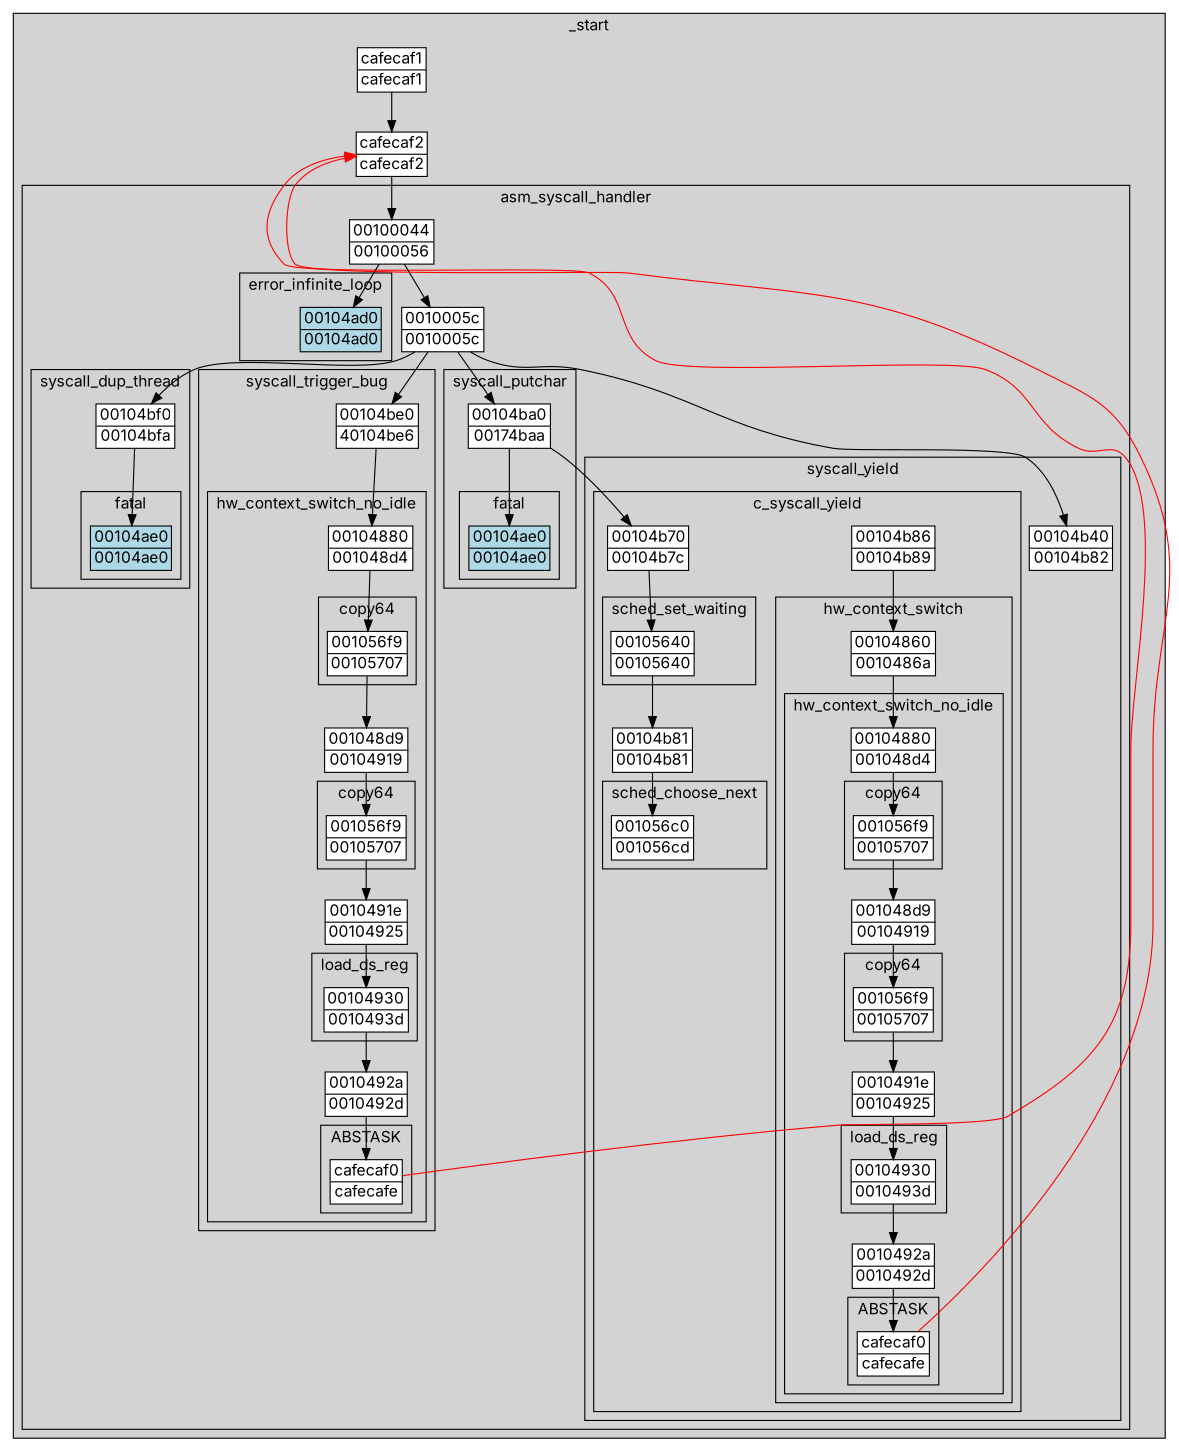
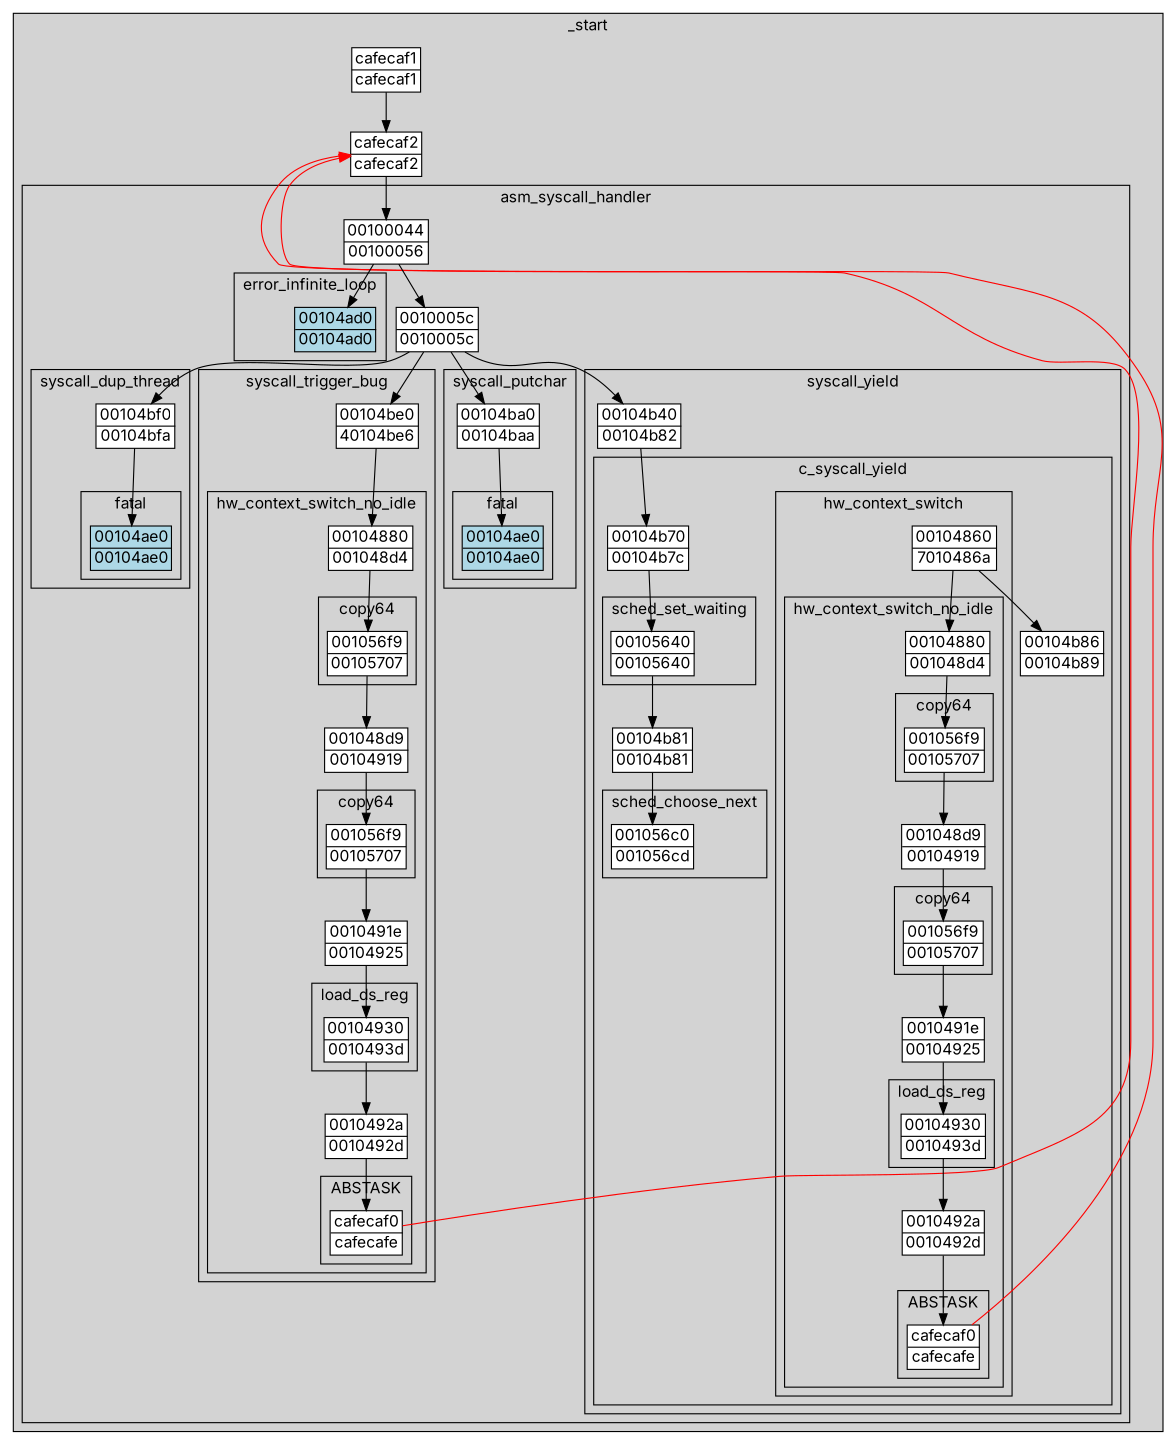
node "00104ba0": text "00174baa" -> "00104baa"
edge "00104ba0" -> "00104b70": now "00104b40" -> "00104b70"
edge "00104b86" -> "00104860": reversed
node "00104860": text "0010486a" -> "7010486a"
